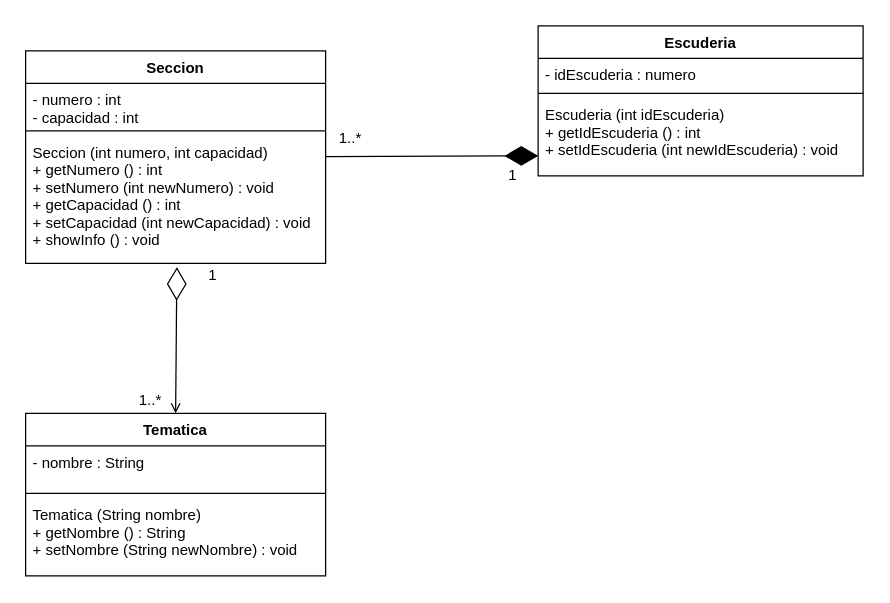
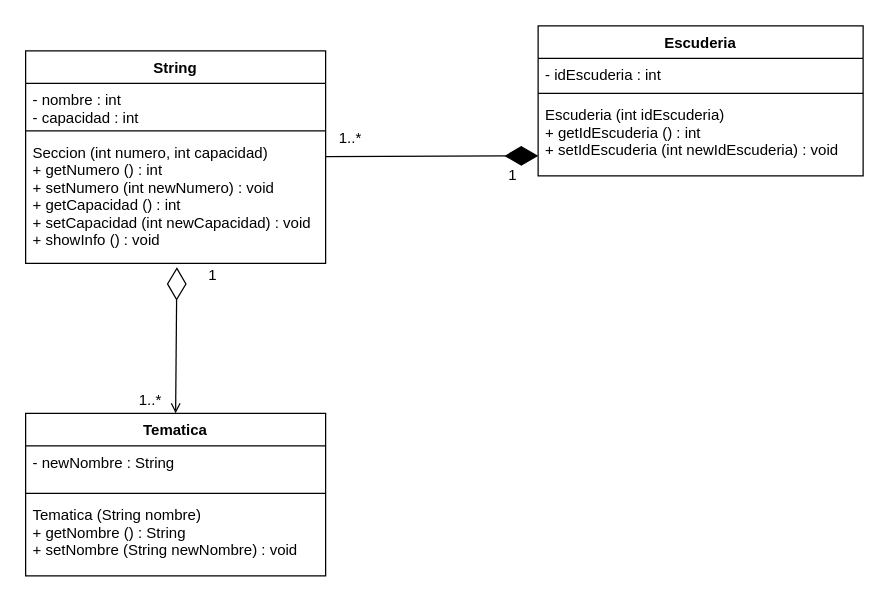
node "Seccion": label "Seccion" -> "String"
node "- idEscuderia : numero": label "- idEscuderia : numero" -> "- idEscuderia : int"
node "- numero : int - capacidad : int": label "- numero : int - capacidad : int" -> "- nombre : int - capacidad : int"
node "- nombre : String": label "- nombre : String" -> "- newNombre : String"
